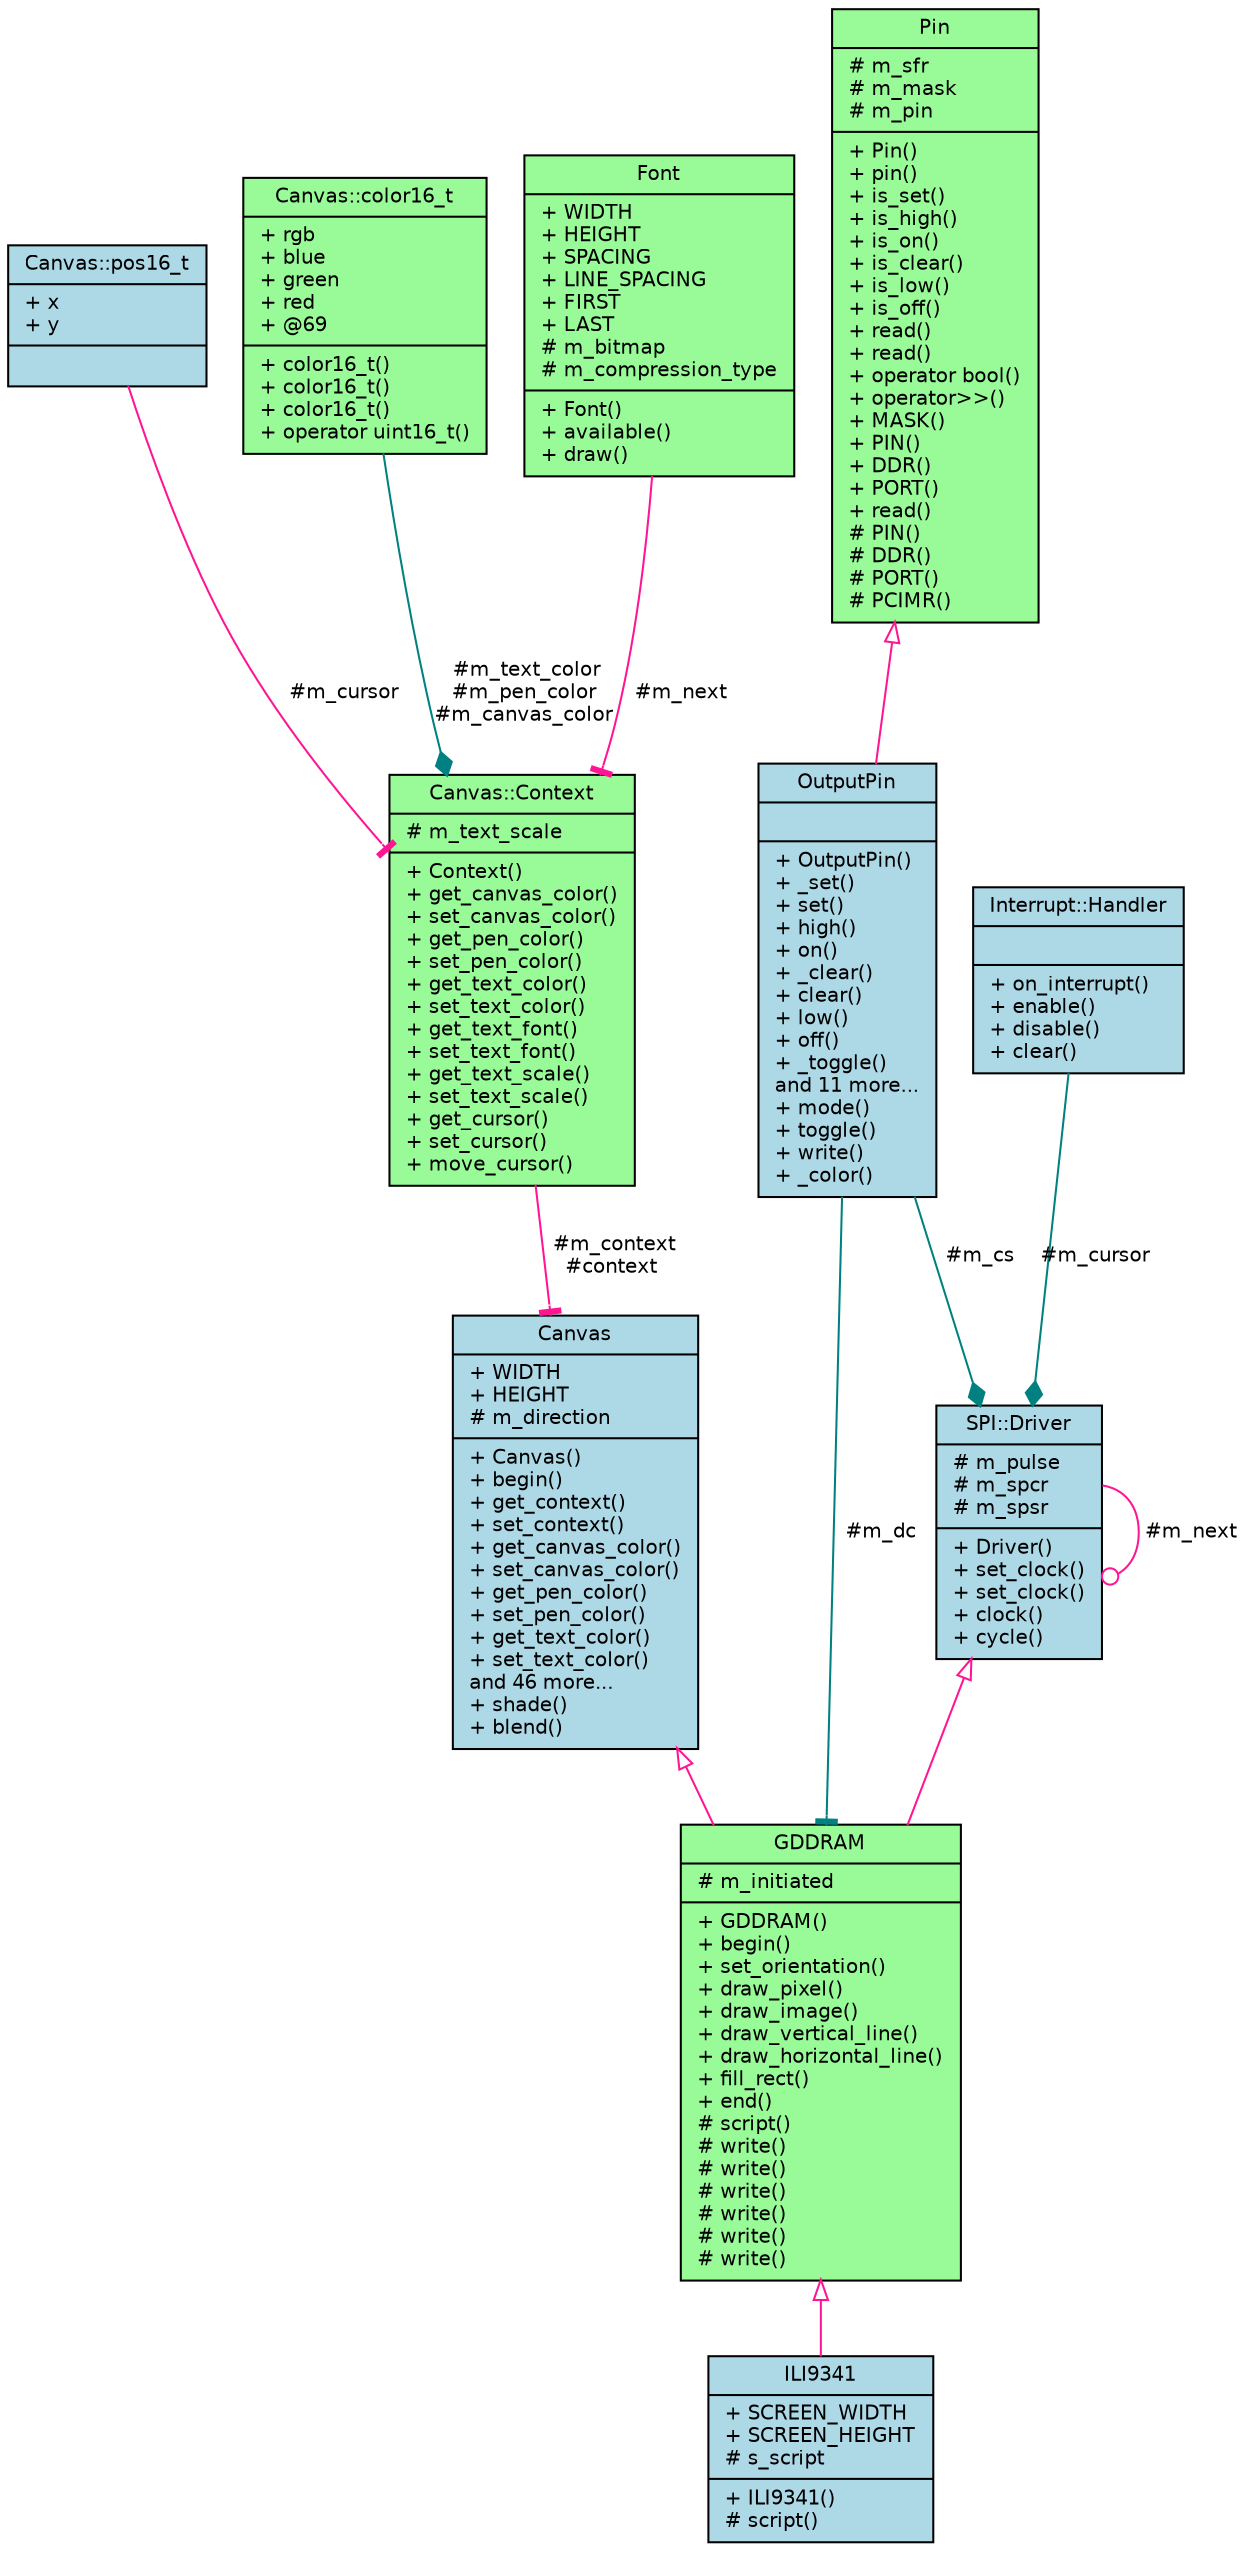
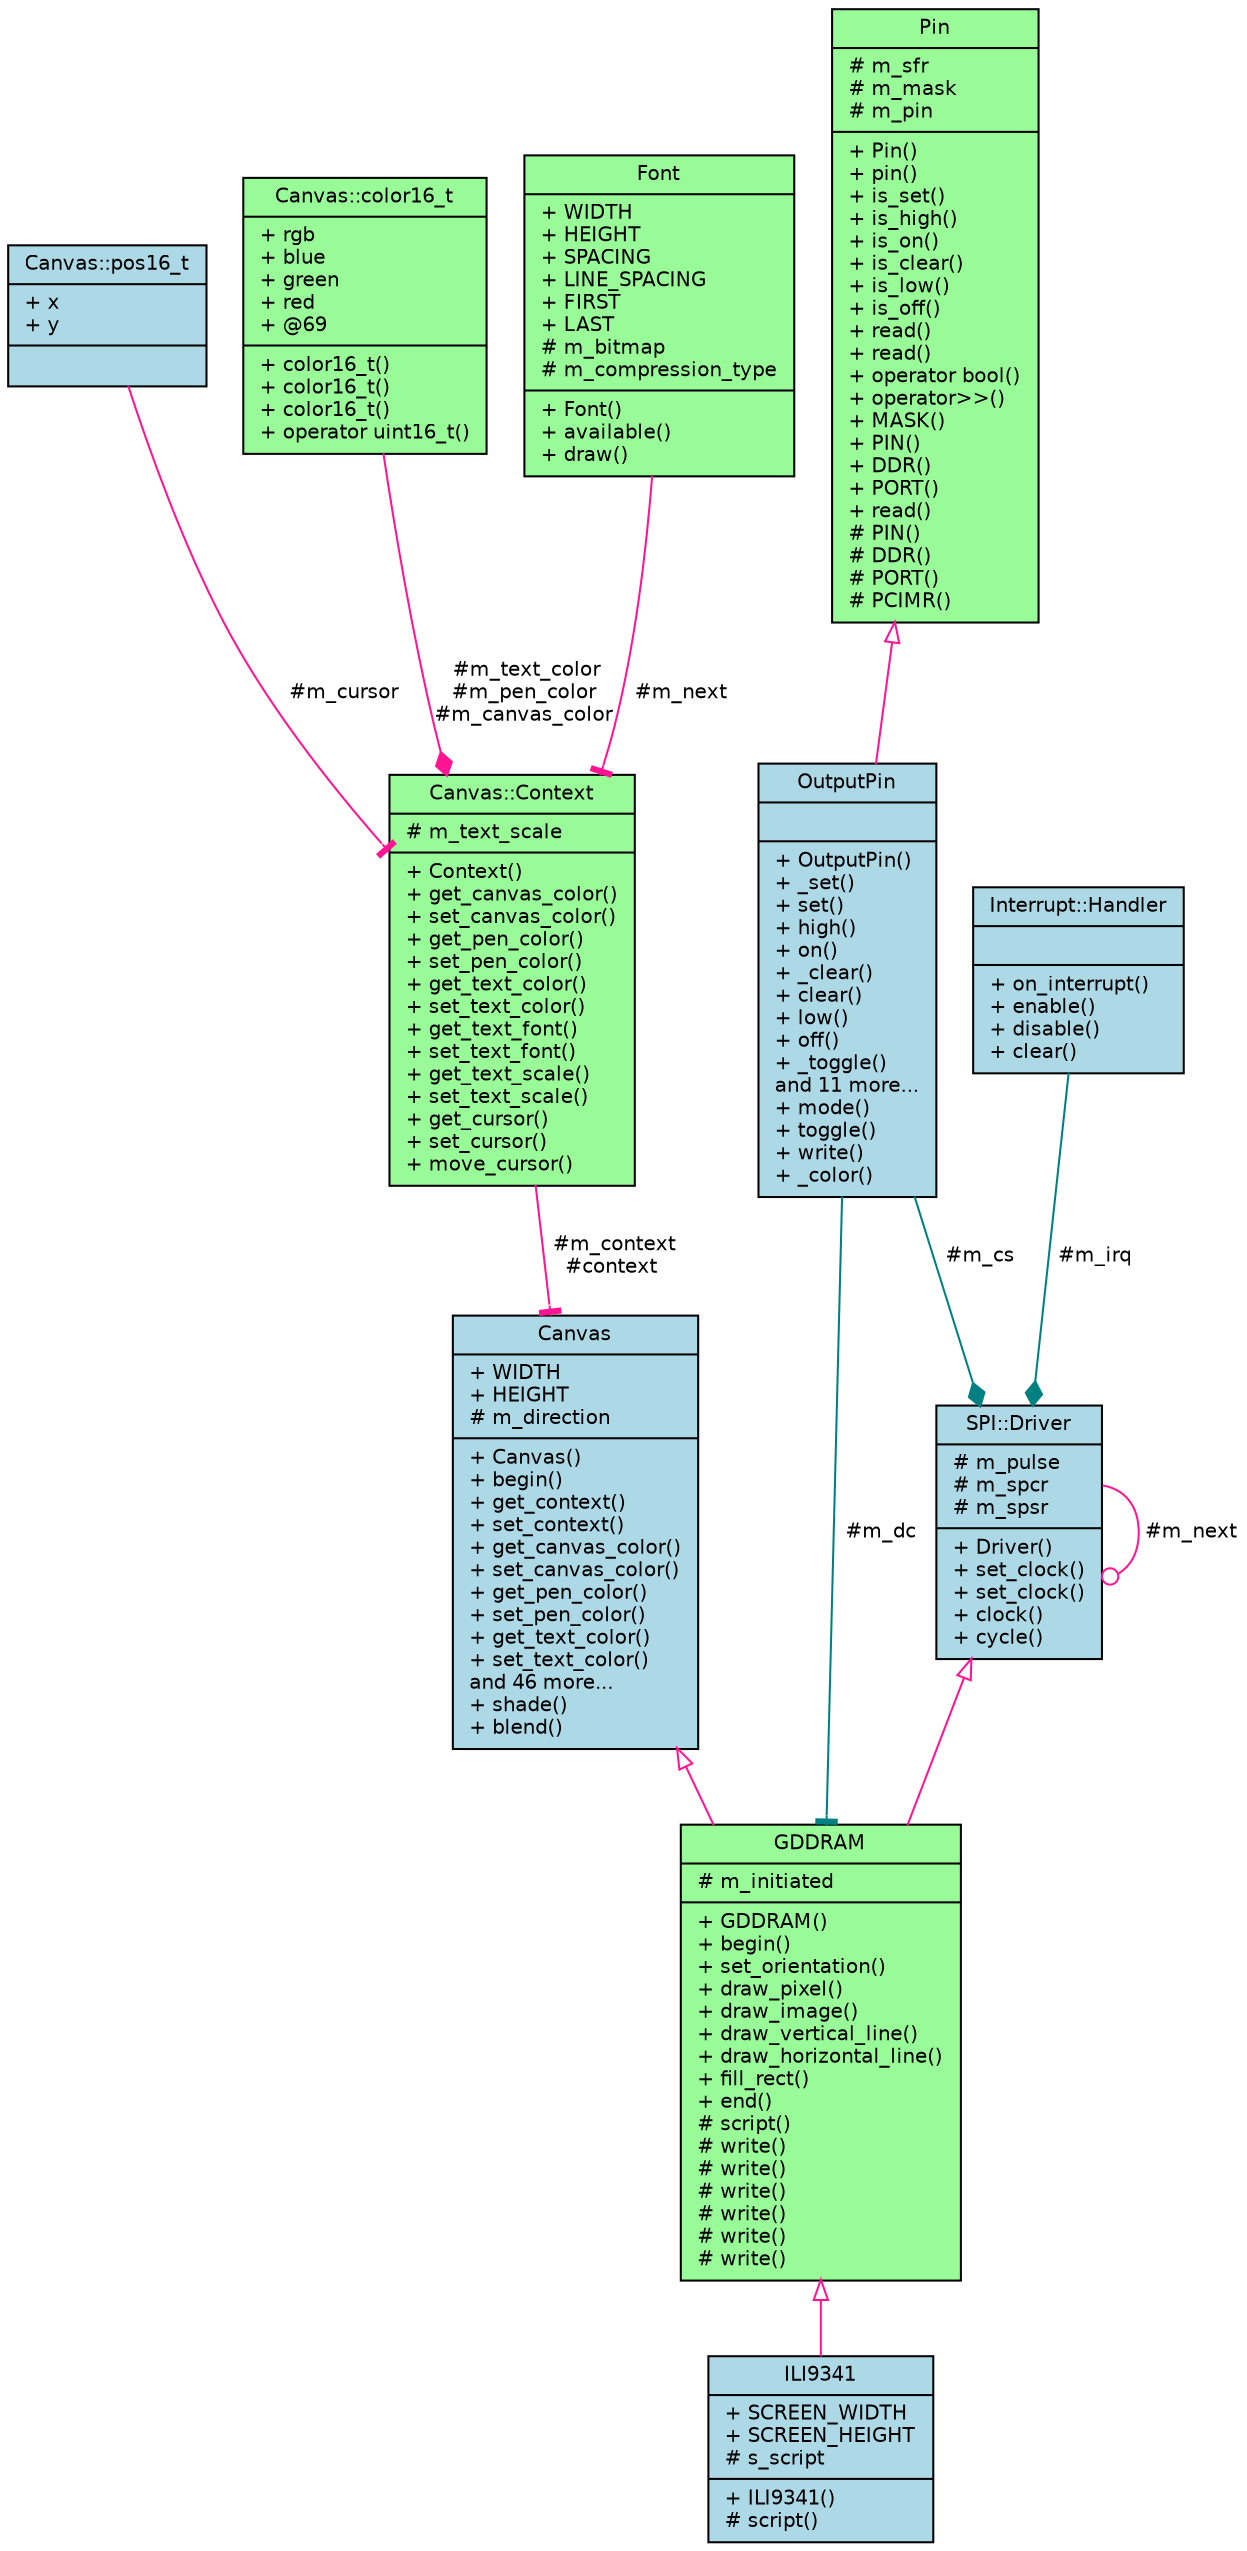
edge "Canvas::color16_t" -> "Canvas::Context": color teal -> deeppink
edge "Interrupt::Handler" -> "SPI::Driver": label " #m_cursor" -> " #m_irq"
